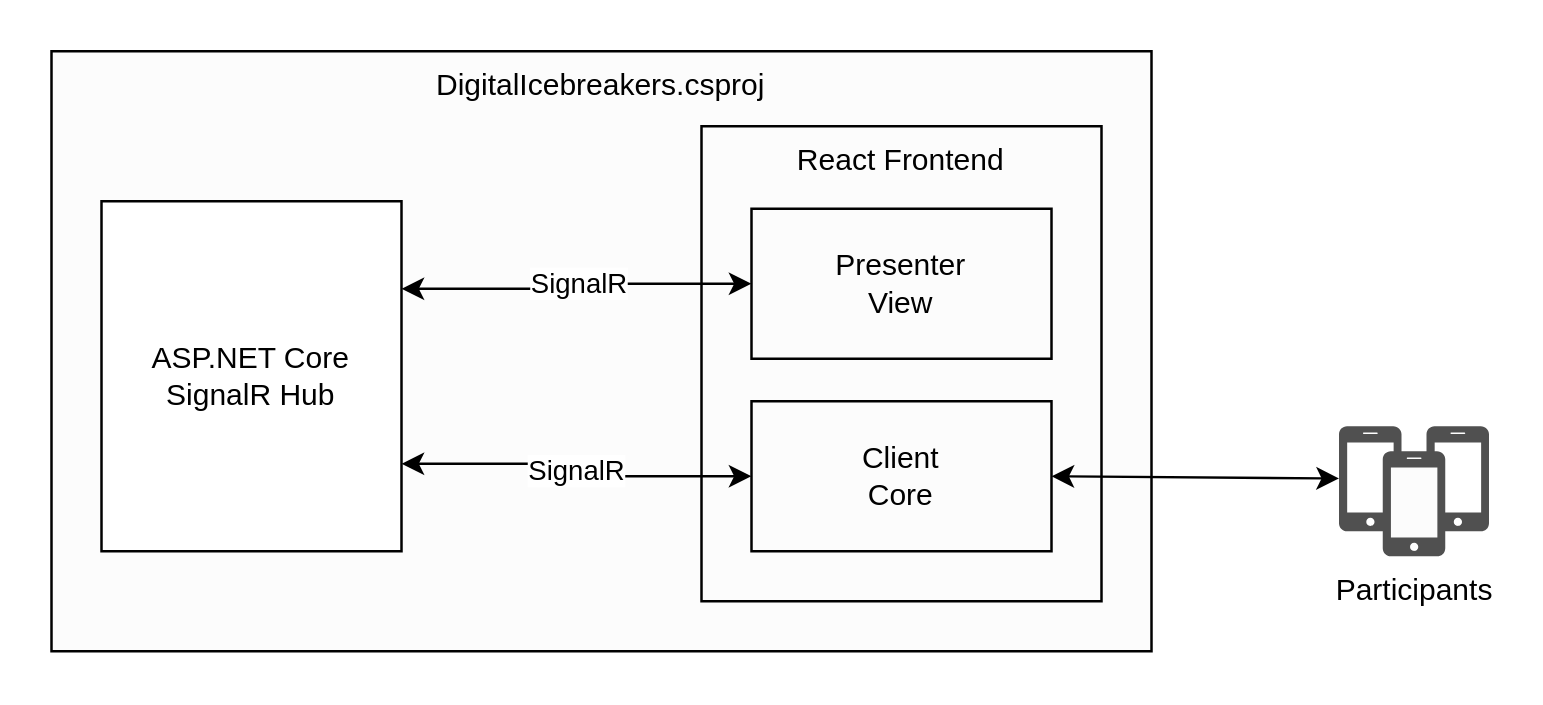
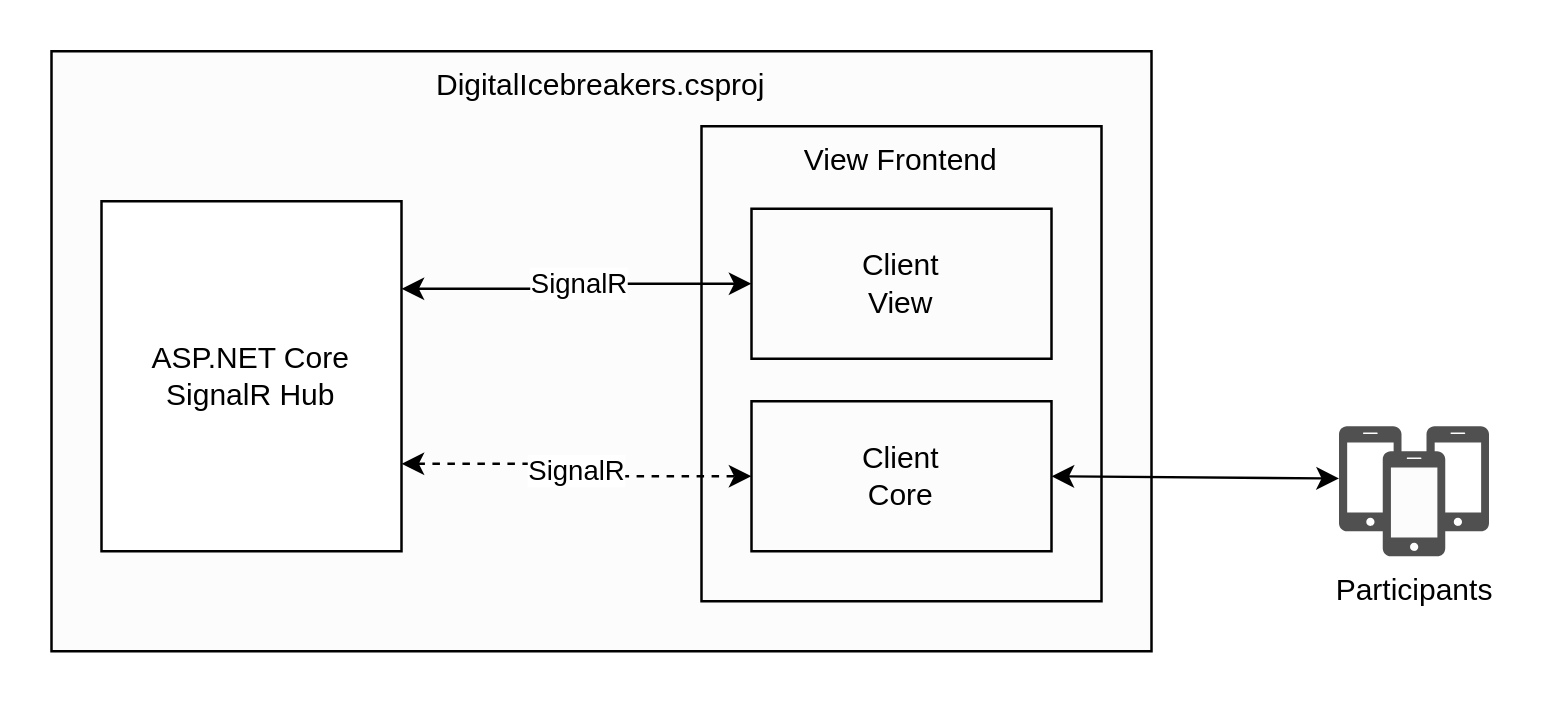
node "React Frontend": label "React Frontend" -> "View Frontend"
node "Presenter View": label "Presenter View" -> "Client View"
edge "ASP.NET Core SignalR Hub" -- "Client Core": style solid -> dashed
